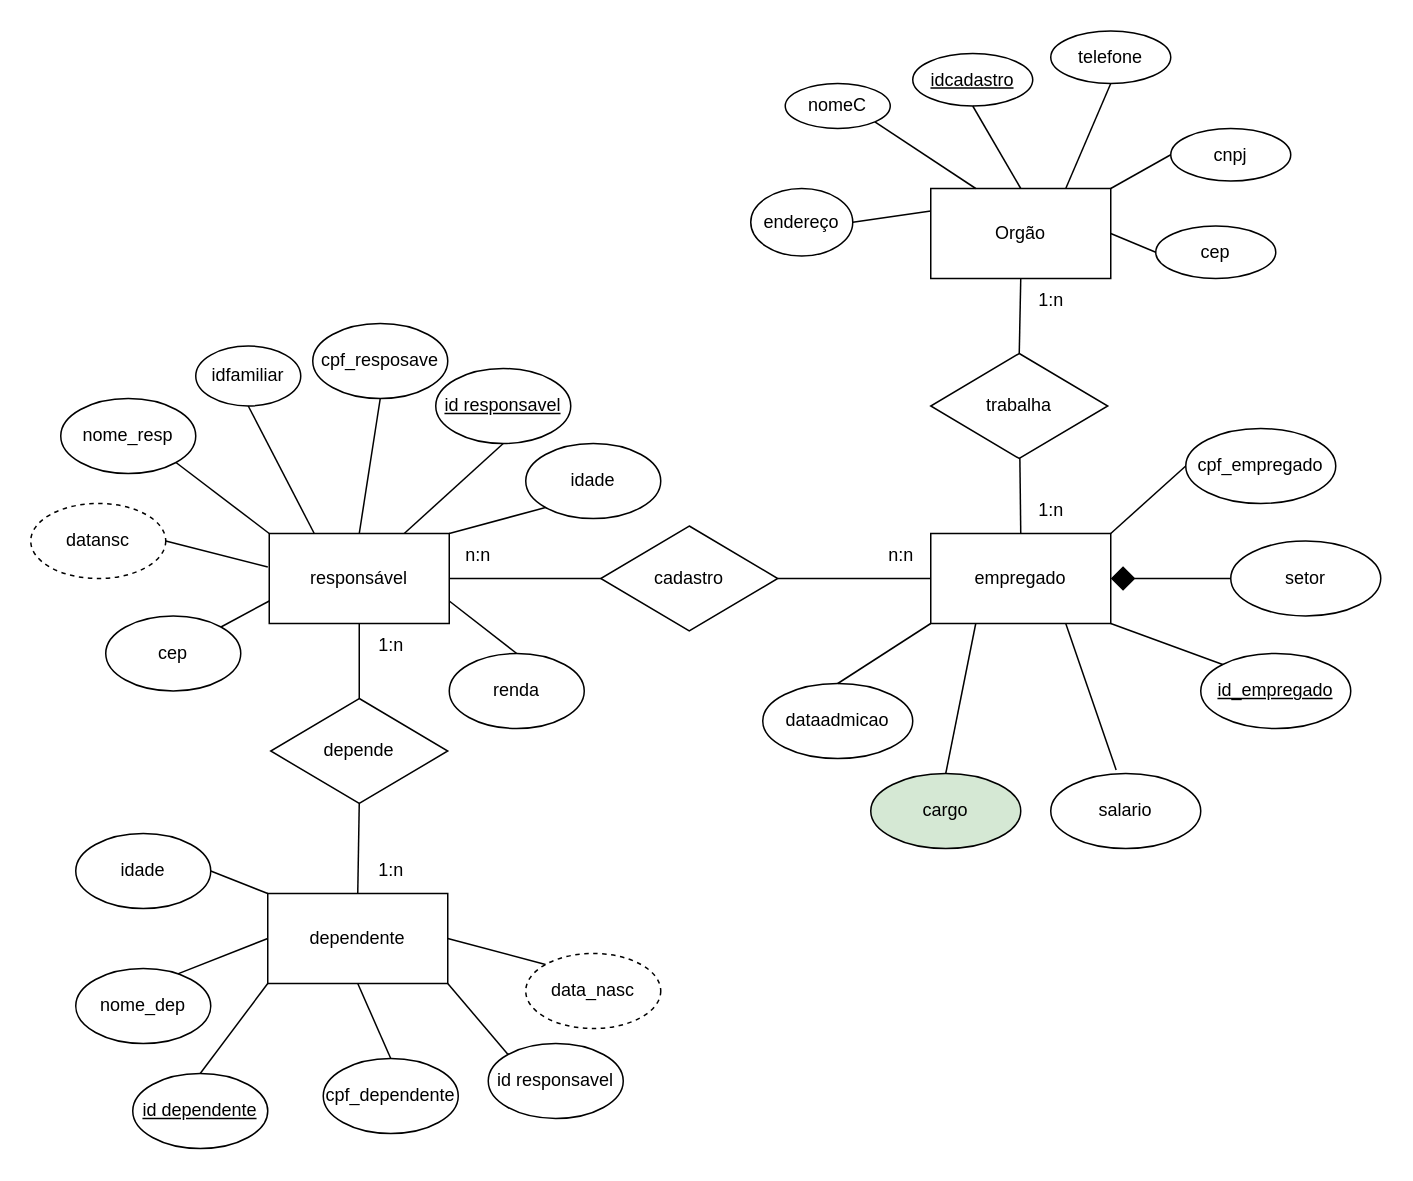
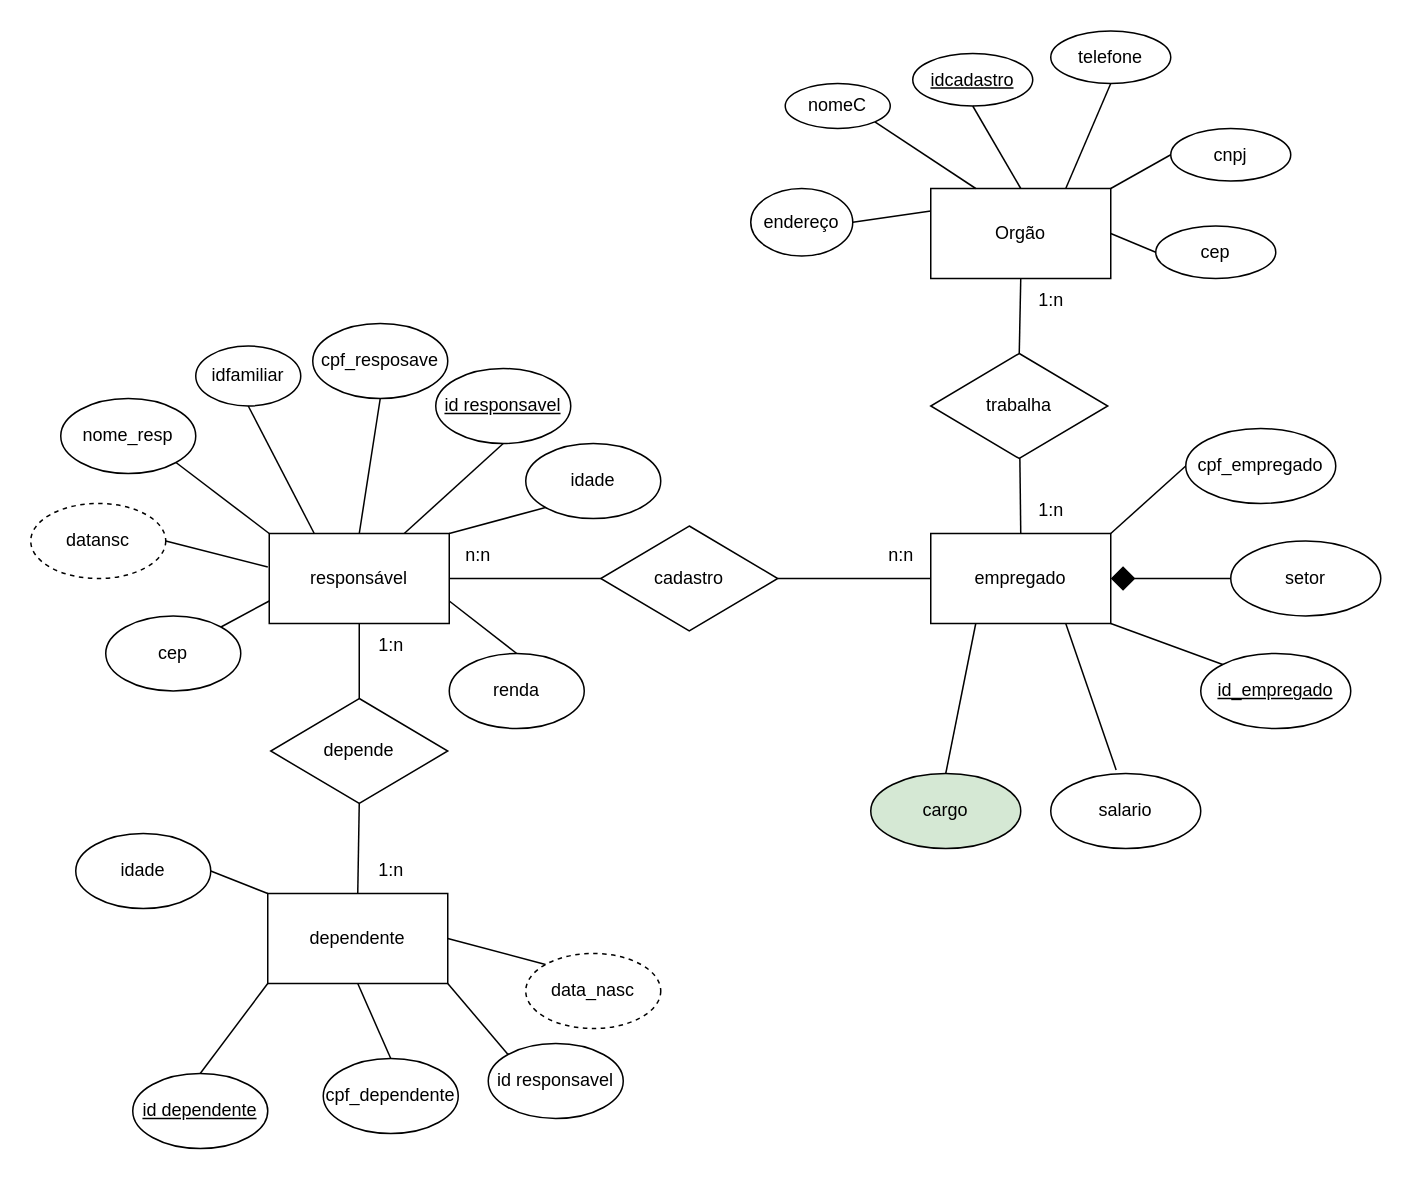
edge "empregado" -- "dataadmicao": removed
node "dataadmicao": removed
edge "dependente" -- "nome_dep": removed
node "nome_dep": removed
